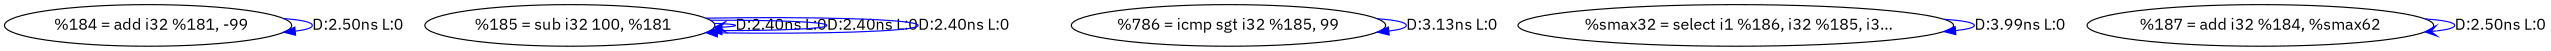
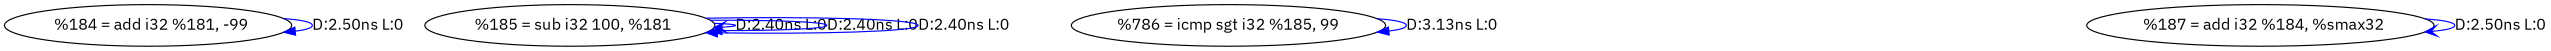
node "%smax32 = select i1 %186, i32 %185, i3...": removed
node "%187 = add i32 %184, %smax62": label "%187 = add i32 %184, %smax62" -> "%187 = add i32 %184, %smax32"
